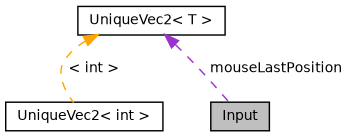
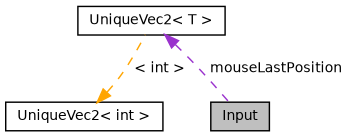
edge "UniqueVec2< int >" -> "UniqueVec2< T >": reversed
